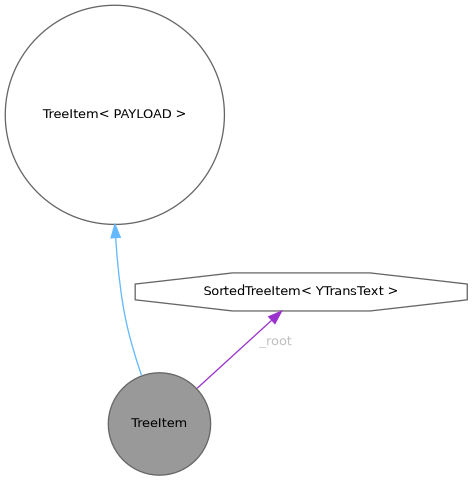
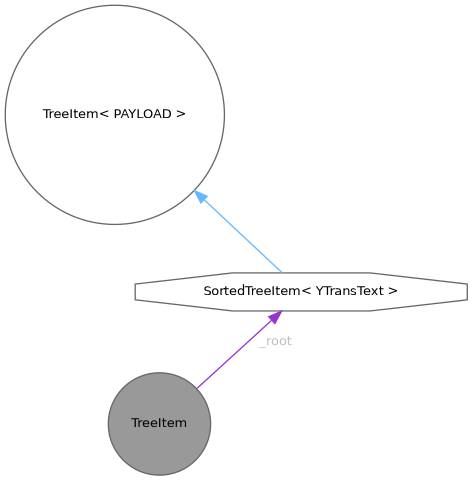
edge "TreeItem" -> "TreeItem< PAYLOAD >": now "SortedTreeItem< YTransText >" -> "TreeItem< PAYLOAD >"
